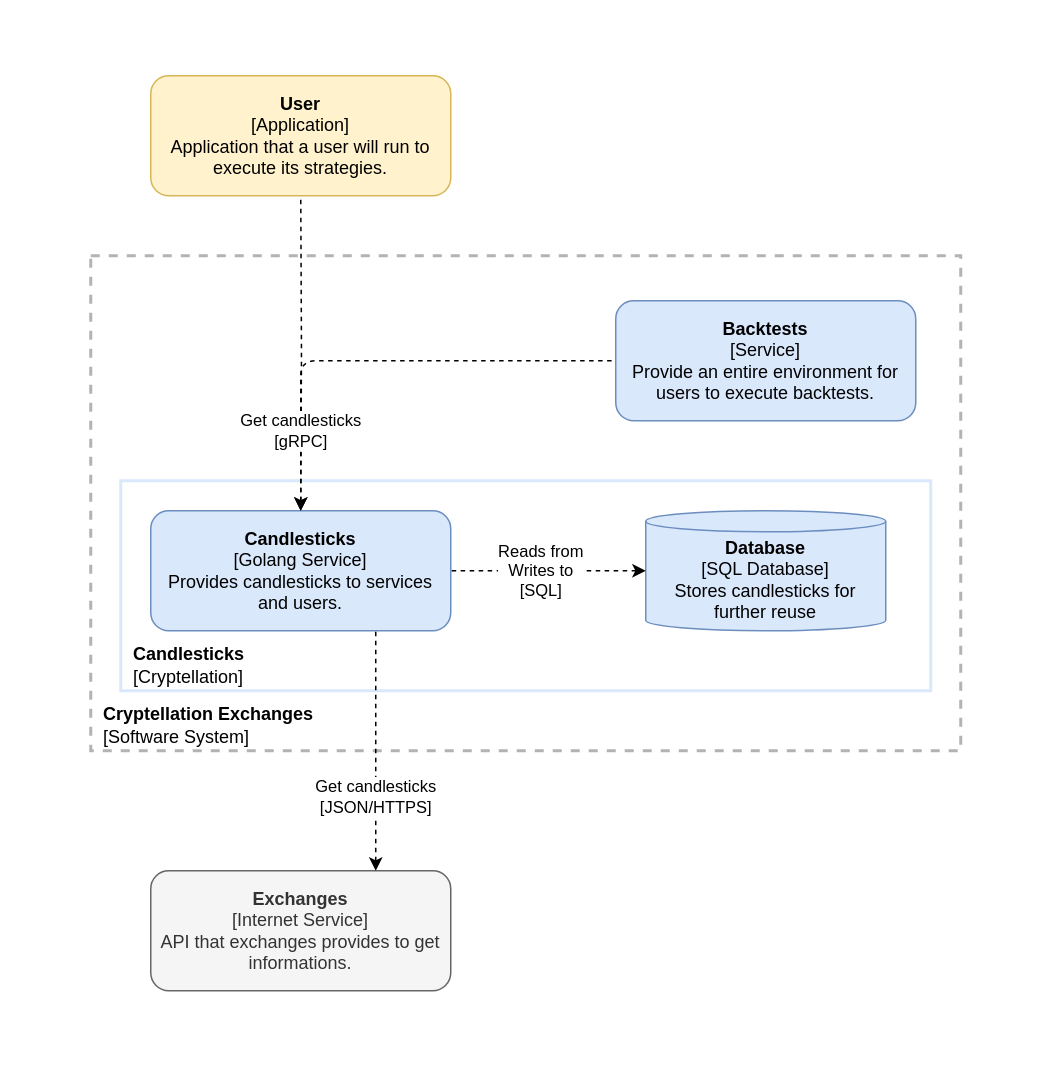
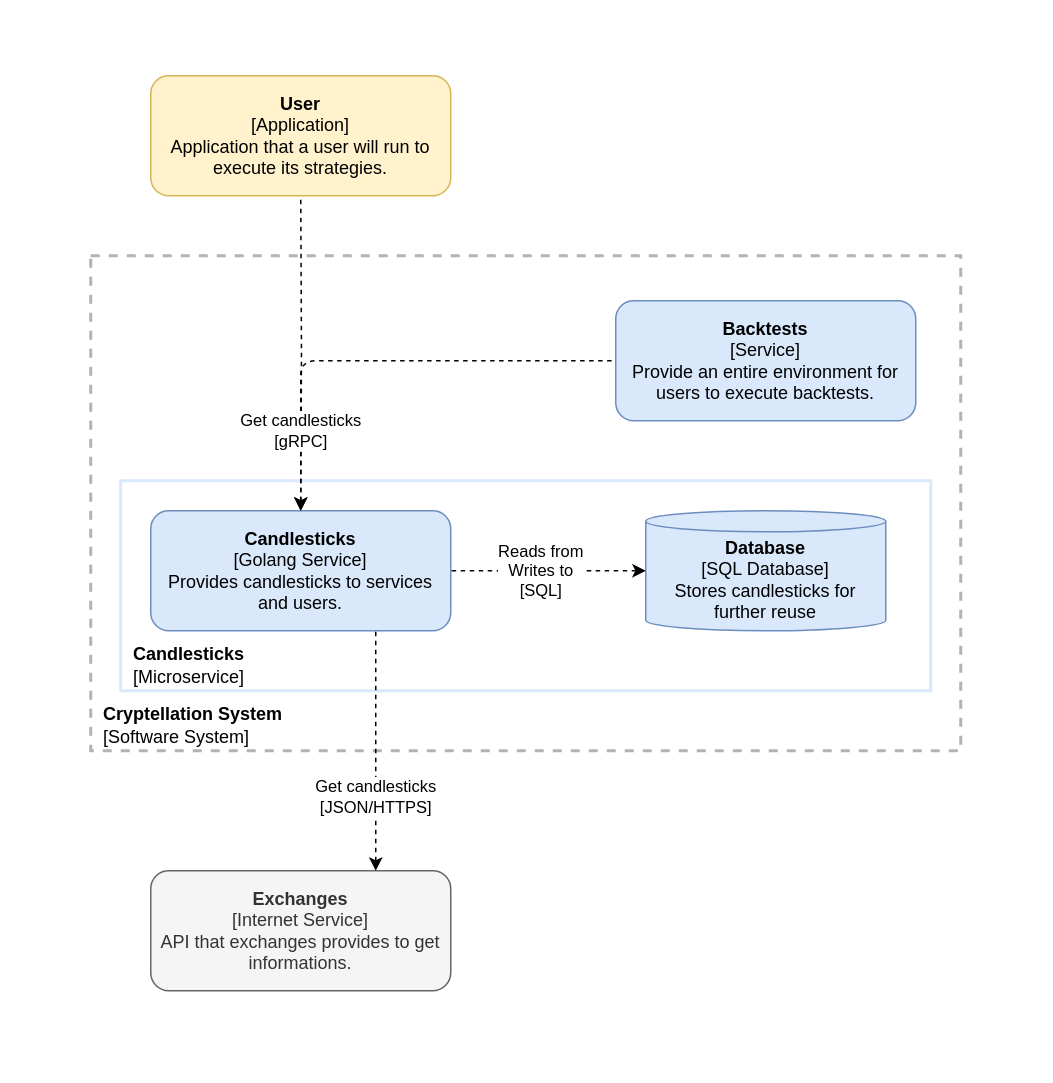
node "Candlesticks [Cryptellation]": label "Candlesticks [Cryptellation]" -> "Candlesticks [Microservice]"
node "Cryptellation Exchanges [Software System]": label "Cryptellation Exchanges [Software System]" -> "Cryptellation System [Software System]"
